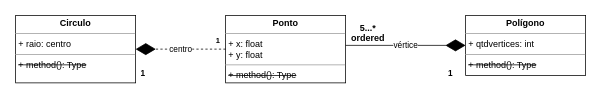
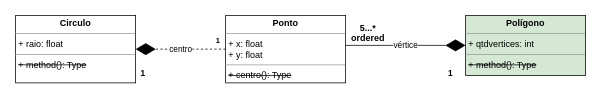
node "Circulo + raio: centro + method(): Type": label "Circulo + raio: centro + method(): Type" -> "Circulo + raio: float + method(): Type"
node "Ponto + x: float + y: float + method(): Type": label "Ponto + x: float + y: float + method(): Type" -> "Ponto + x: float + y: float + centro(): Type"
node "Polígono + qtdvertices: int + method(): Type": fillcolor #ffffff -> #d5e8d4
